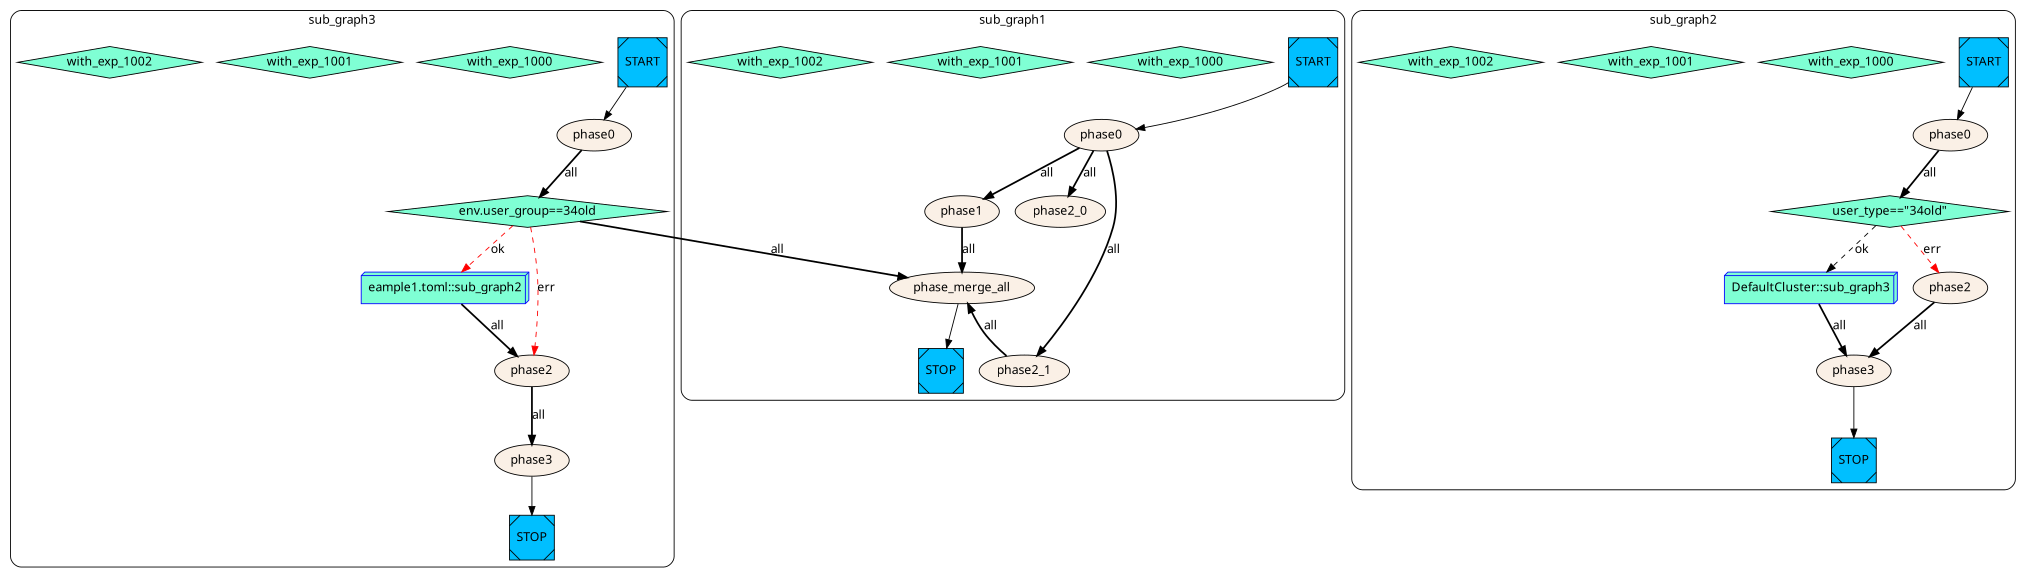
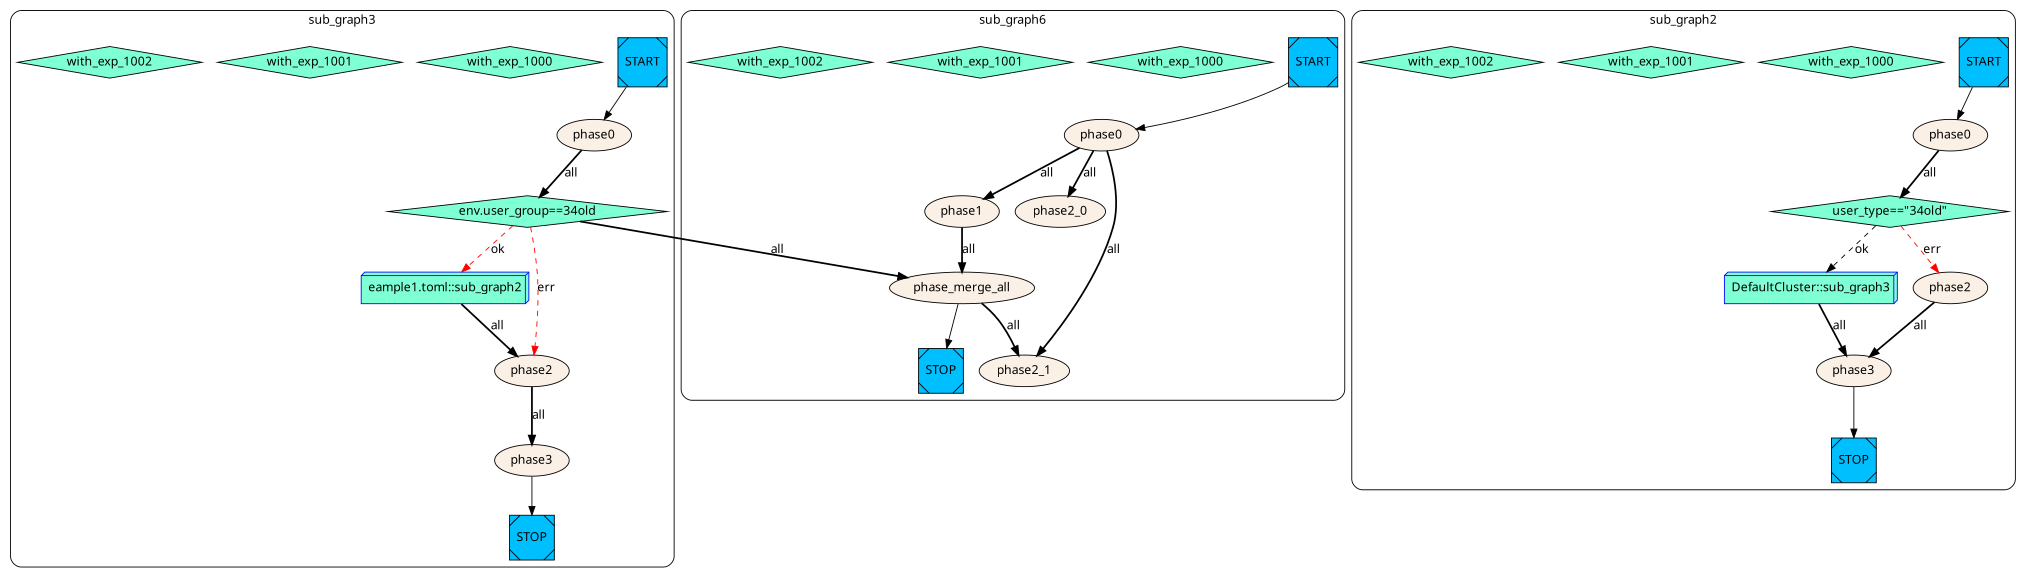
cluster "sub_graph1": label "sub_graph1" -> "sub_graph6"
edge "phase2_1" -> "phase_merge_all": reversed
